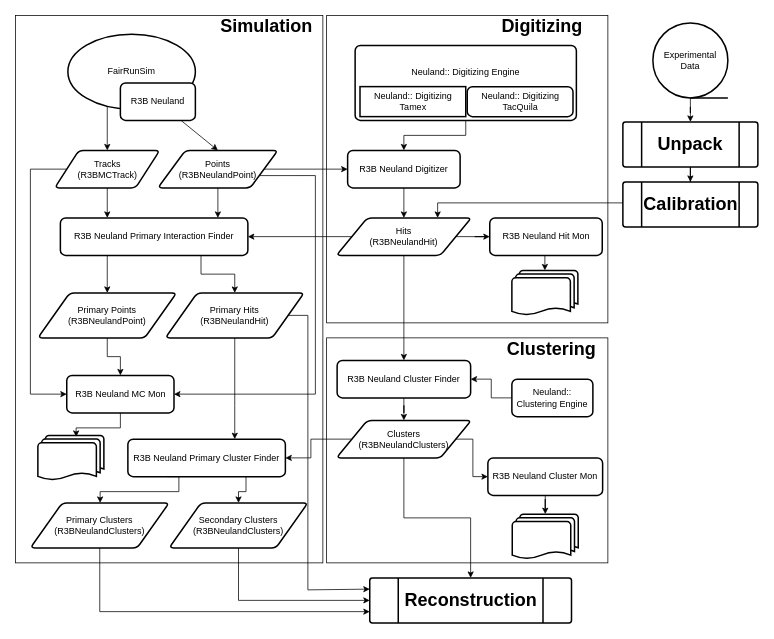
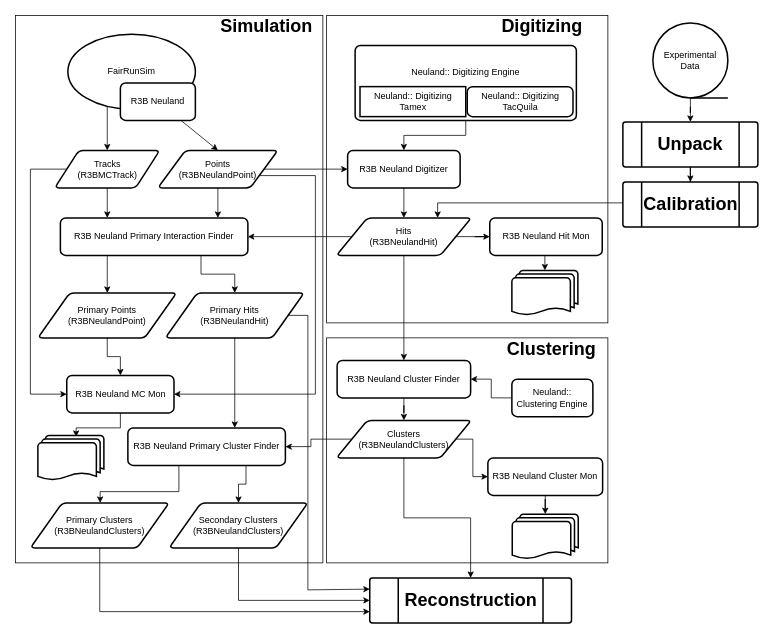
node "R3B Neuland Primary Cluster Finder": moved (207, 458) -> (207, 447)
